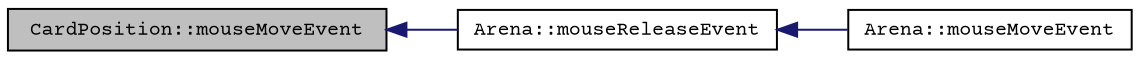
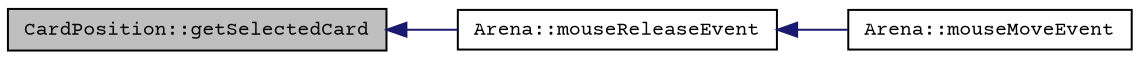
node "CardPosition::mouseMoveEvent": label "CardPosition::mouseMoveEvent" -> "CardPosition::getSelectedCard"
